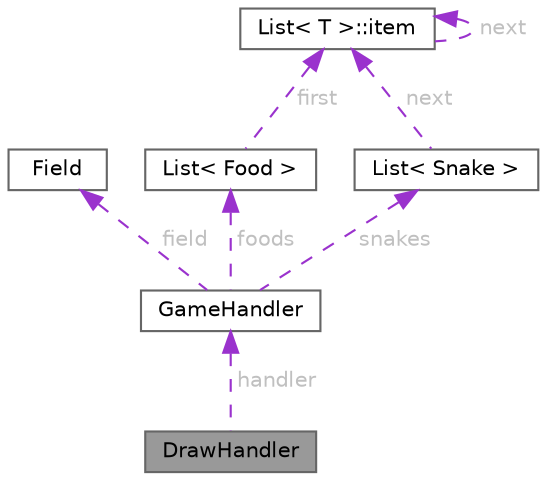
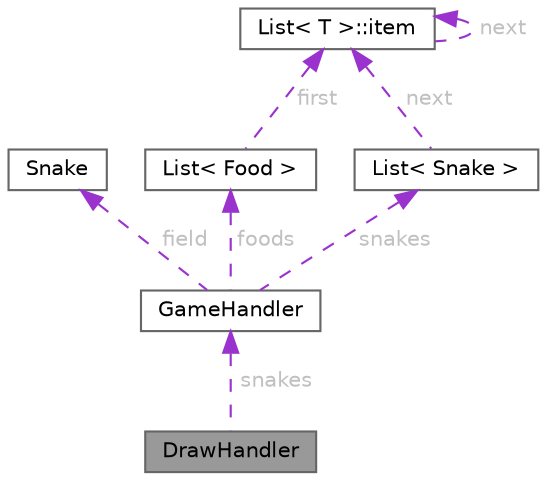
node "Field": label "Field" -> "Snake"
edge "DrawHandler" -> "GameHandler": label " handler" -> " snakes"
